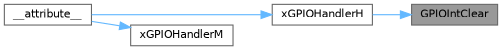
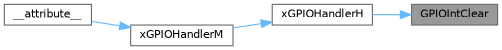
edge "__attribute__" -> "xGPIOHandlerH": now "xGPIOHandlerM" -> "xGPIOHandlerH"
